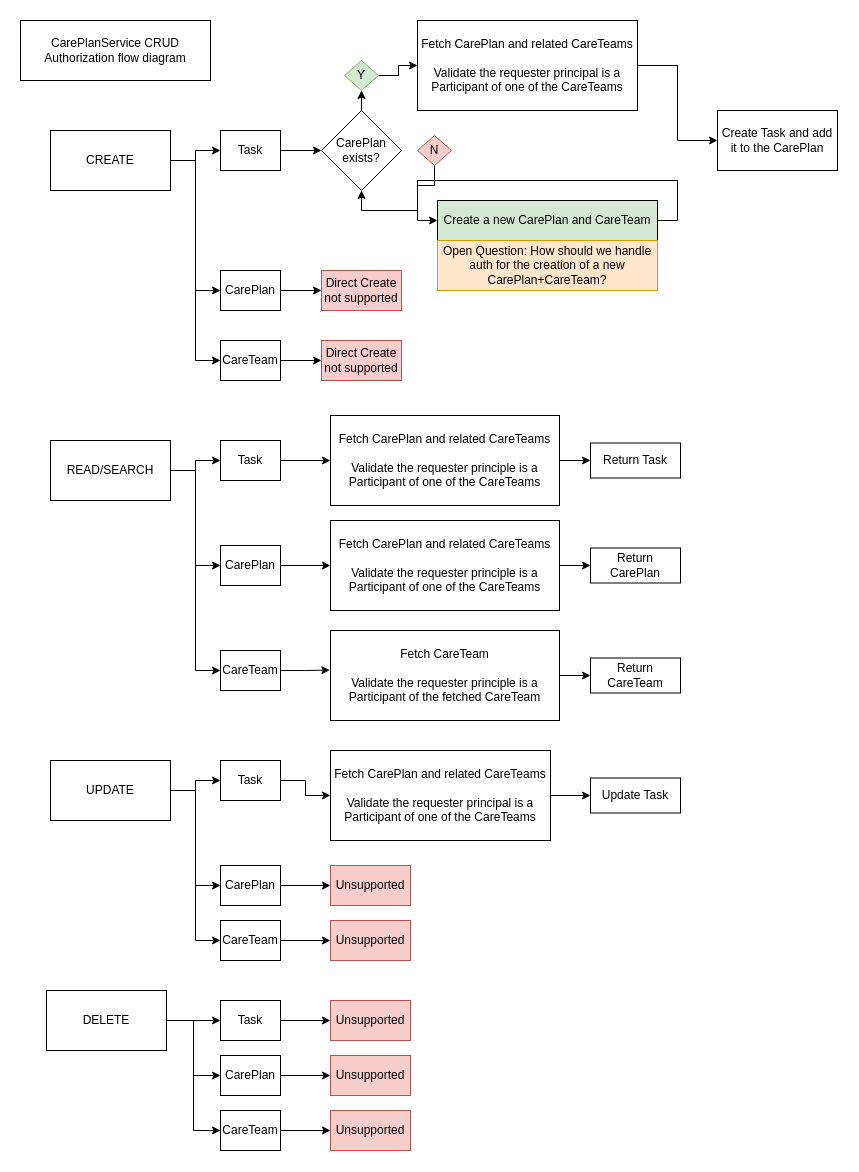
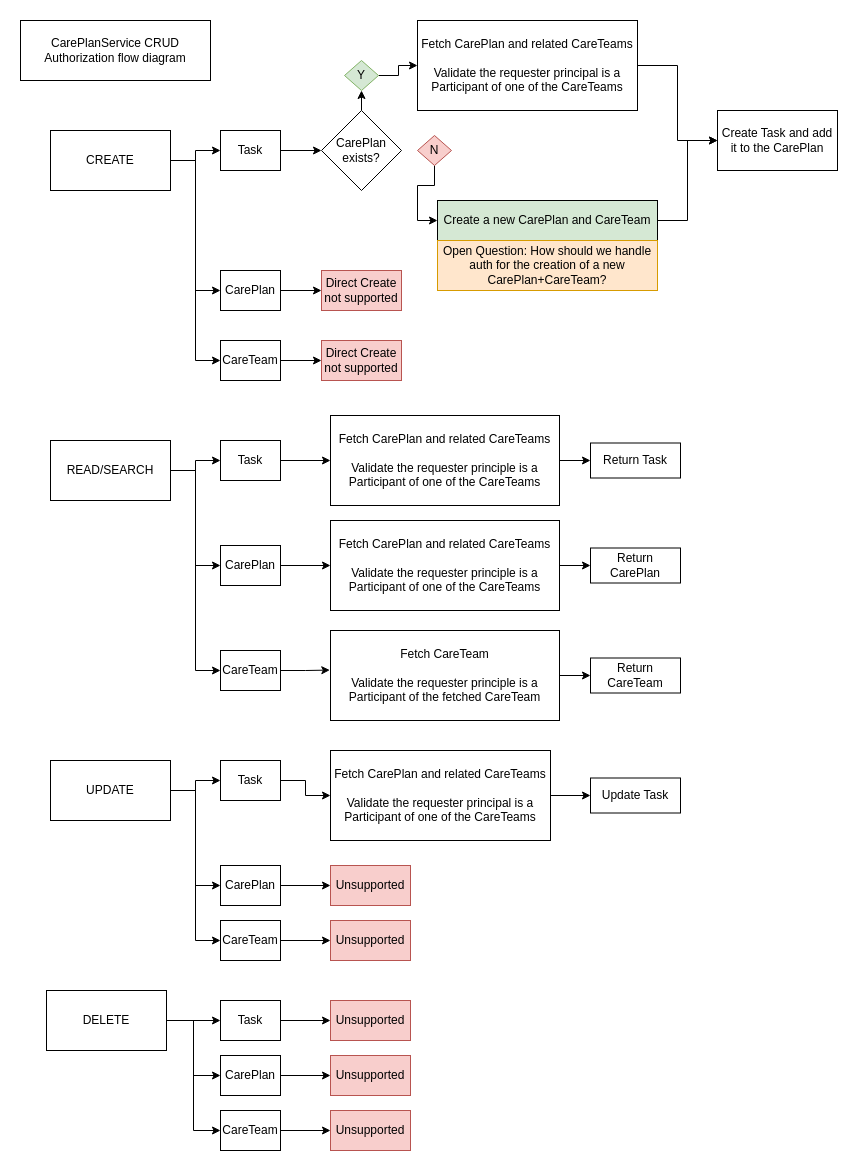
edge "Create a new CarePlan and CareTeam" -> "CarePlan exists?": now "Create a new CarePlan and CareTeam" -> "Create Task and add it to the CarePlan"
